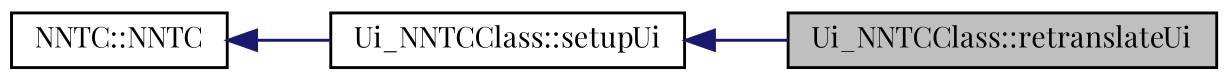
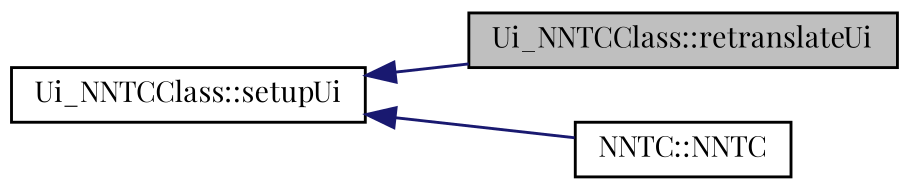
edge "Ui_NNTCClass::setupUi" -> "NNTC::NNTC": reversed
